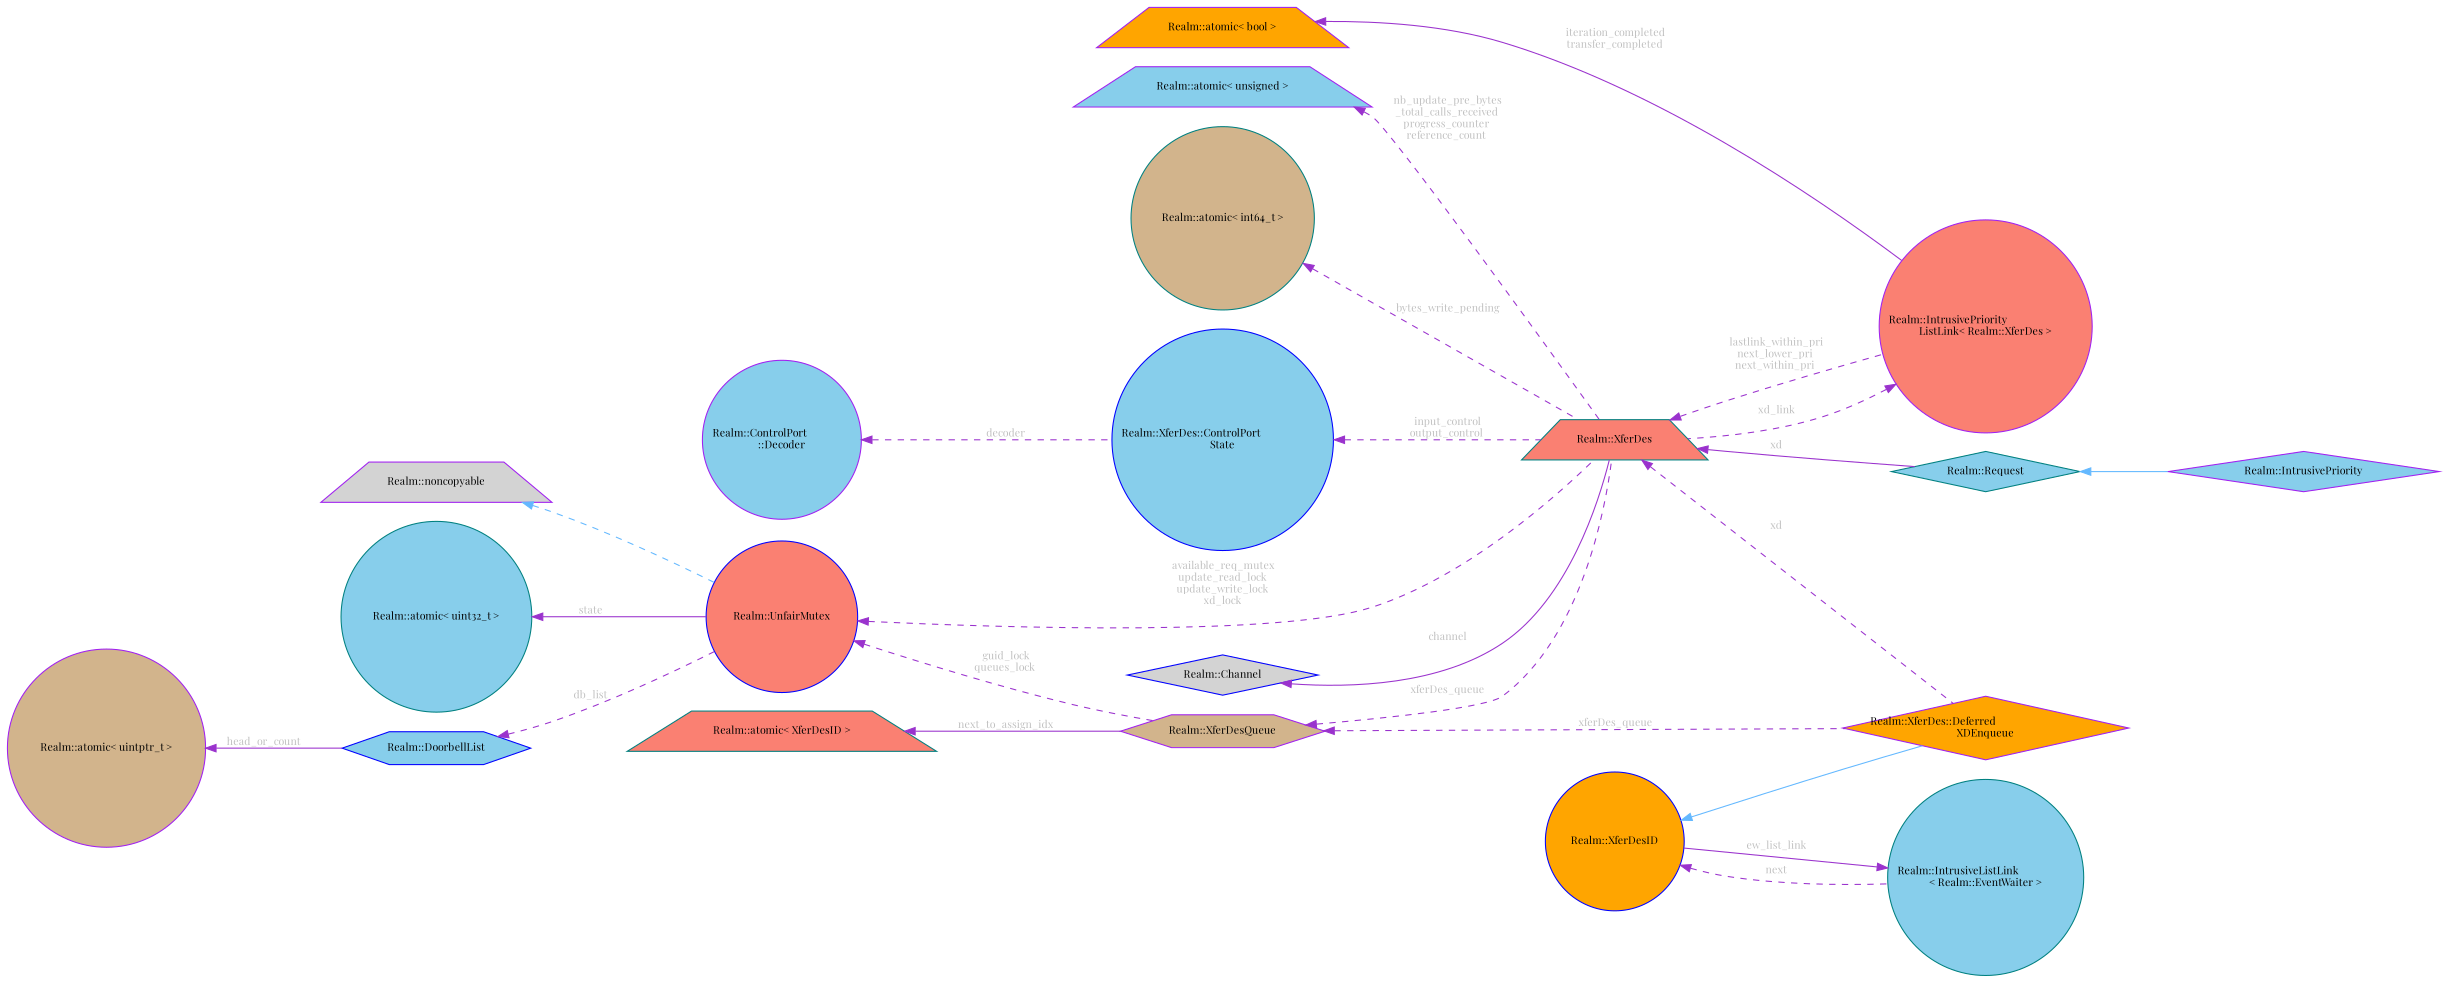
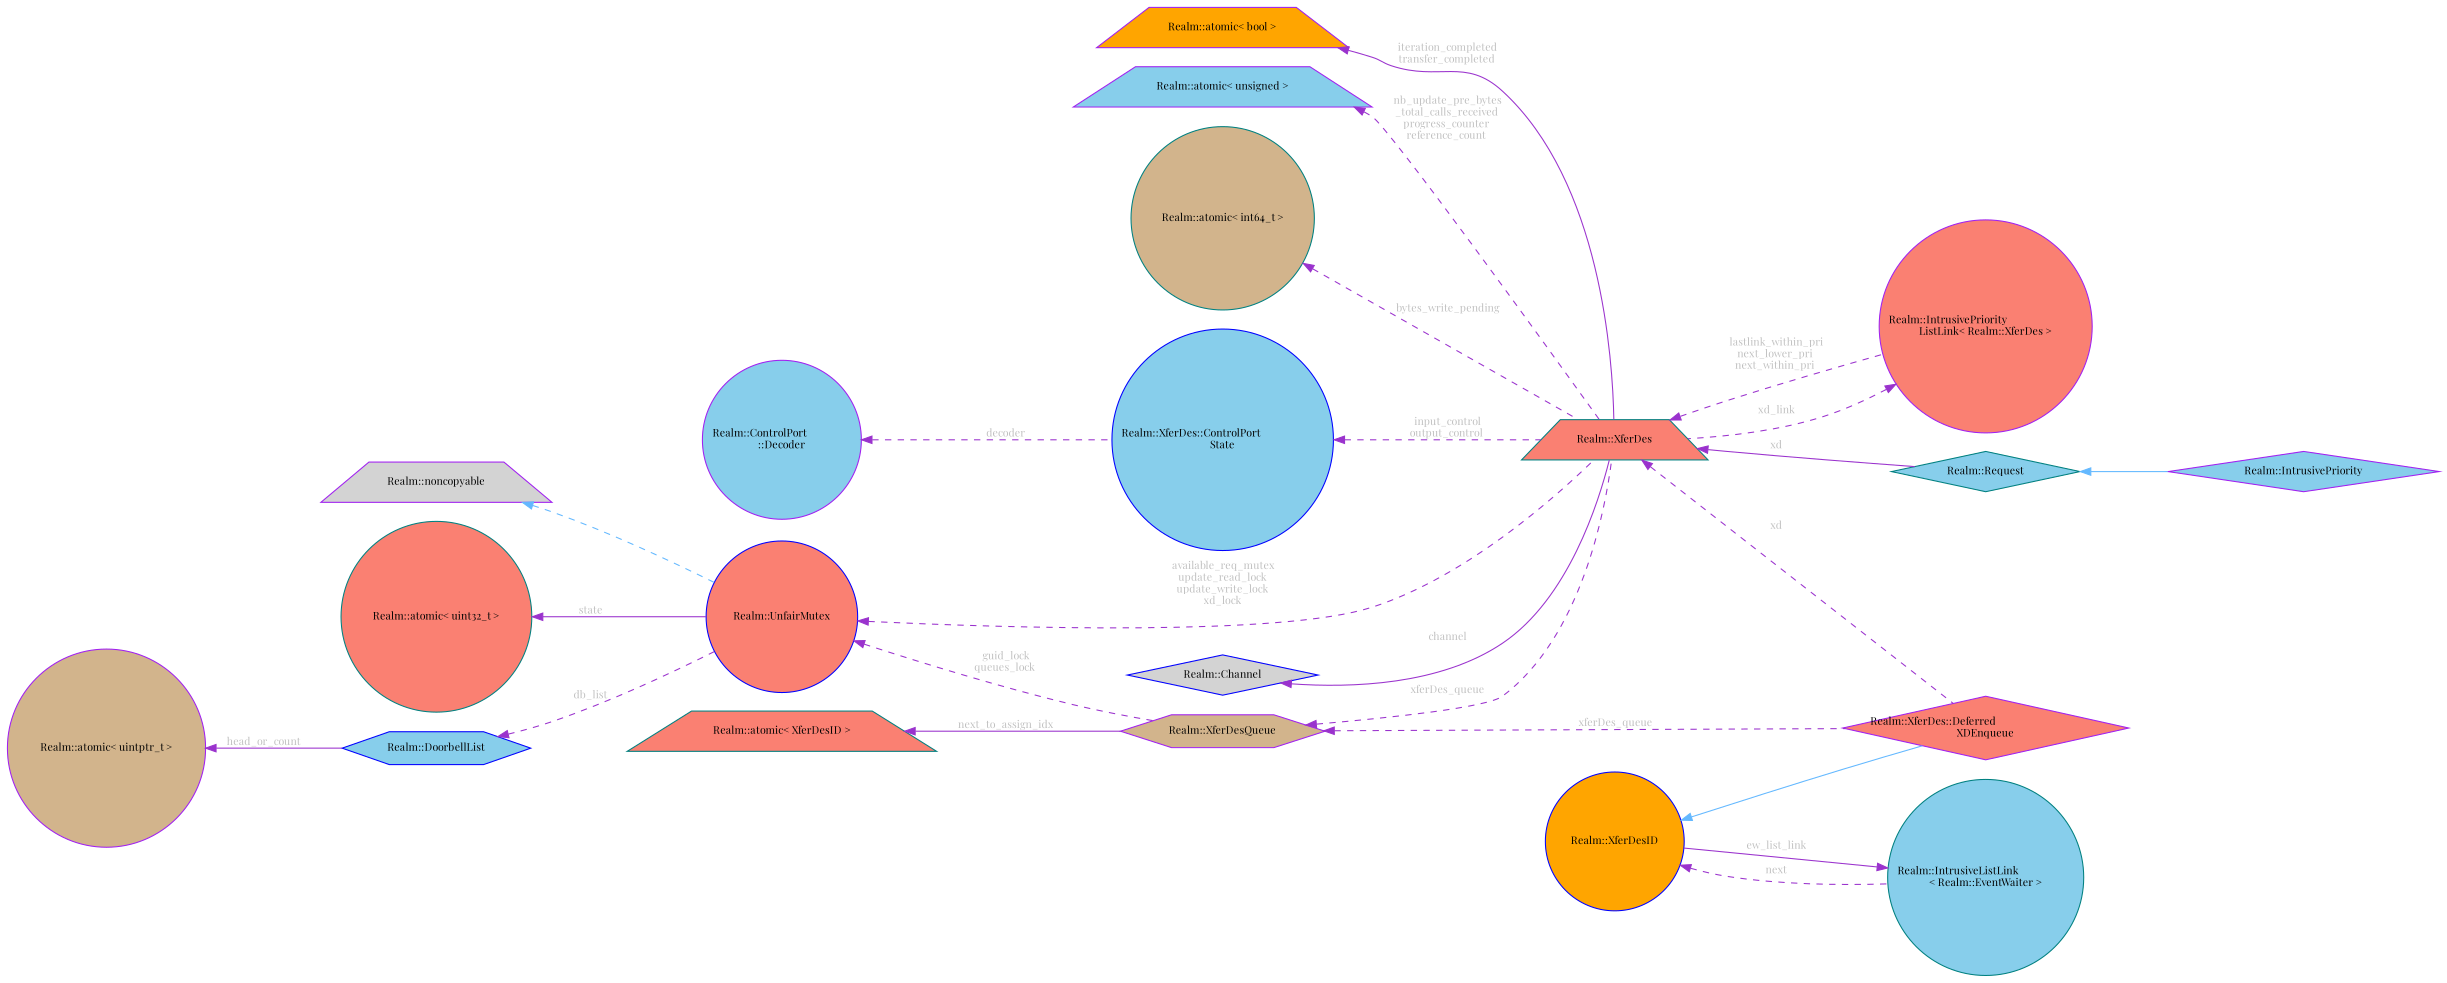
edge "Realm::IntrusivePriority ListLink< Realm::XferDes >" -> "Realm::atomic< bool >": now "Realm::XferDes" -> "Realm::atomic< bool >"
node "Realm::atomic< uint32_t >": fillcolor skyblue -> salmon
node "Realm::XferDes::Deferred XDEnqueue": fillcolor orange -> salmon
